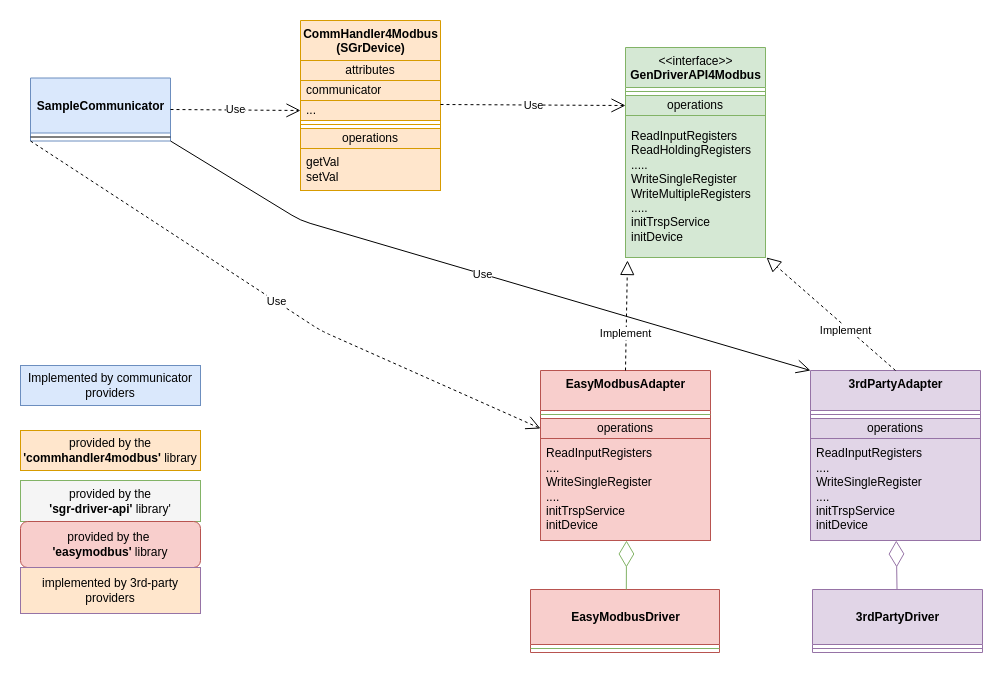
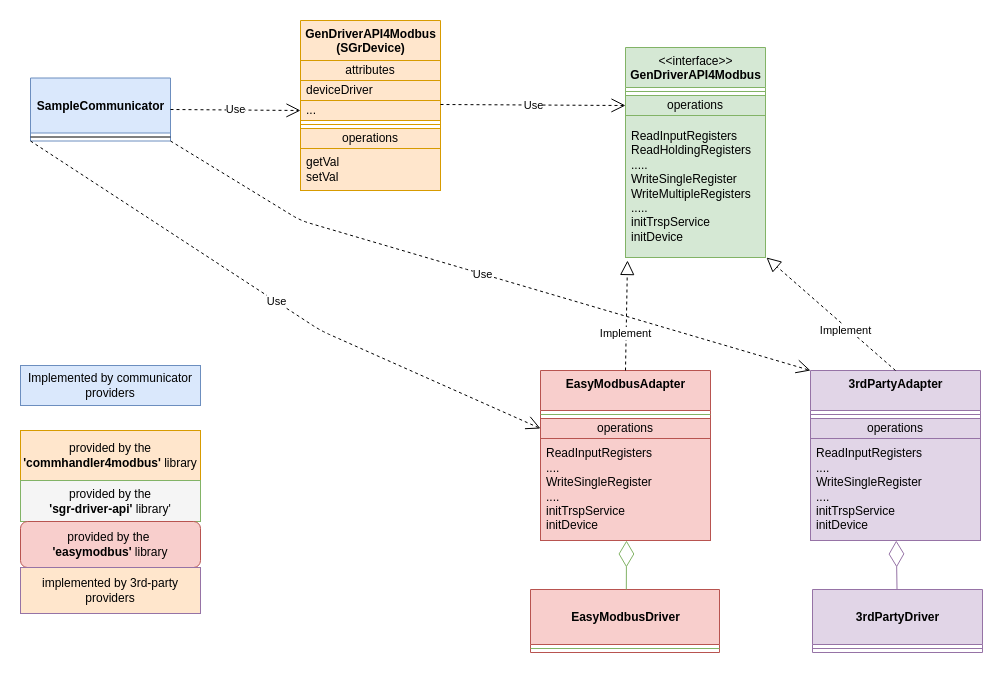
node "CommHandler4Modbus (SGrDevice)": label "CommHandler4Modbus (SGrDevice)" -> "GenDriverAPI4Modbus (SGrDevice)"
node "communicator": label "communicator" -> "deviceDriver"
edge "SampleCommunicator" -> "3rdPartyAdapter": style solid -> dashed
node "provided by the 'commhandler4modbus' library": size 180x40 -> 180x50
